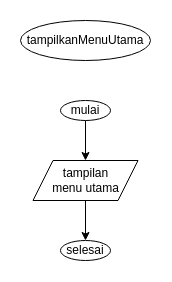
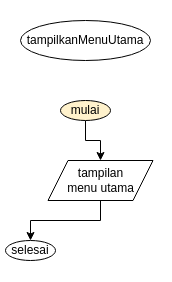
node "mulai": fillcolor #ffffff -> #fff2cc
node "tampilan menu utama": moved (86, 181) -> (101, 181)
node "selesai": moved (86, 251) -> (31, 251)
